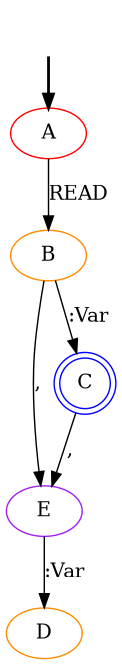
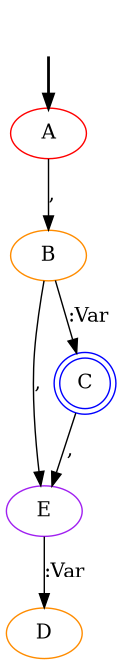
edge "A" -> "B": label "READ" -> ","
